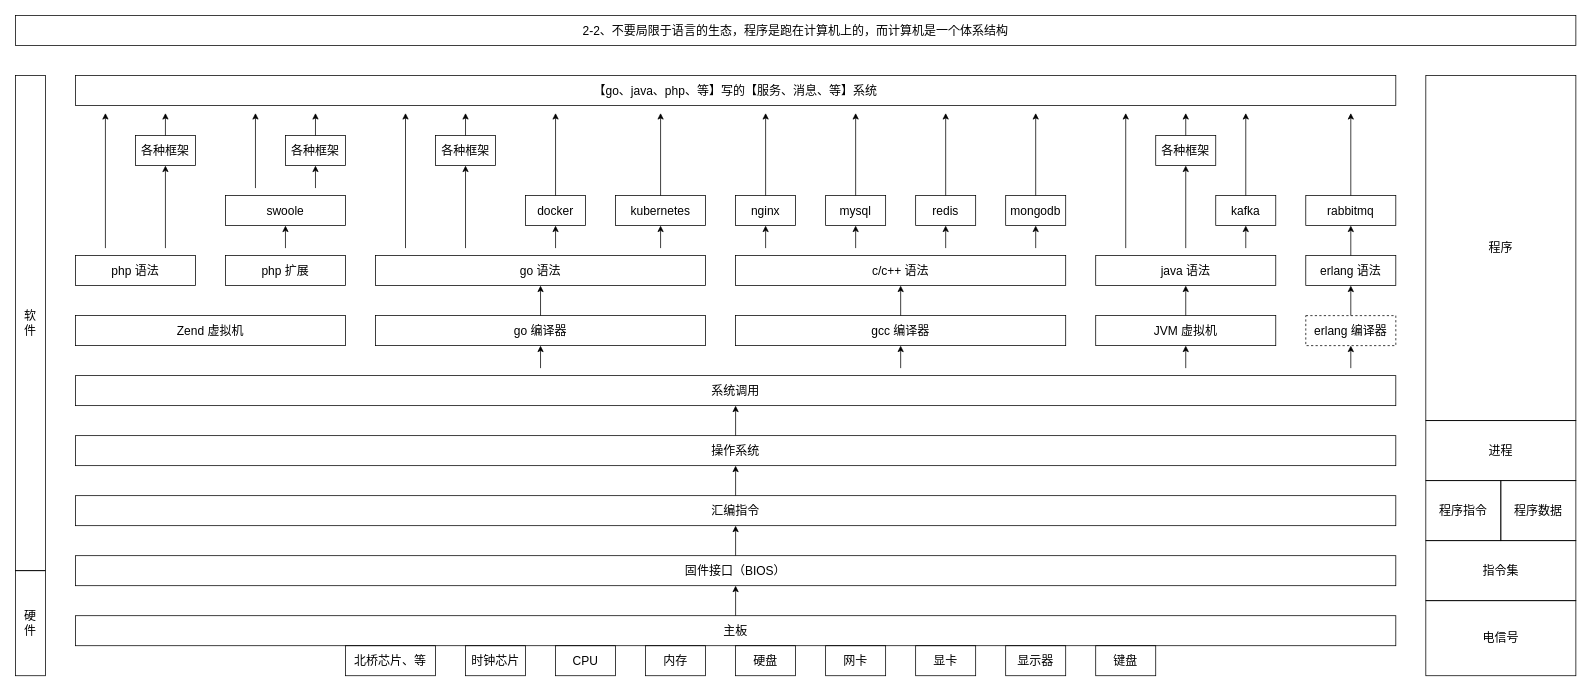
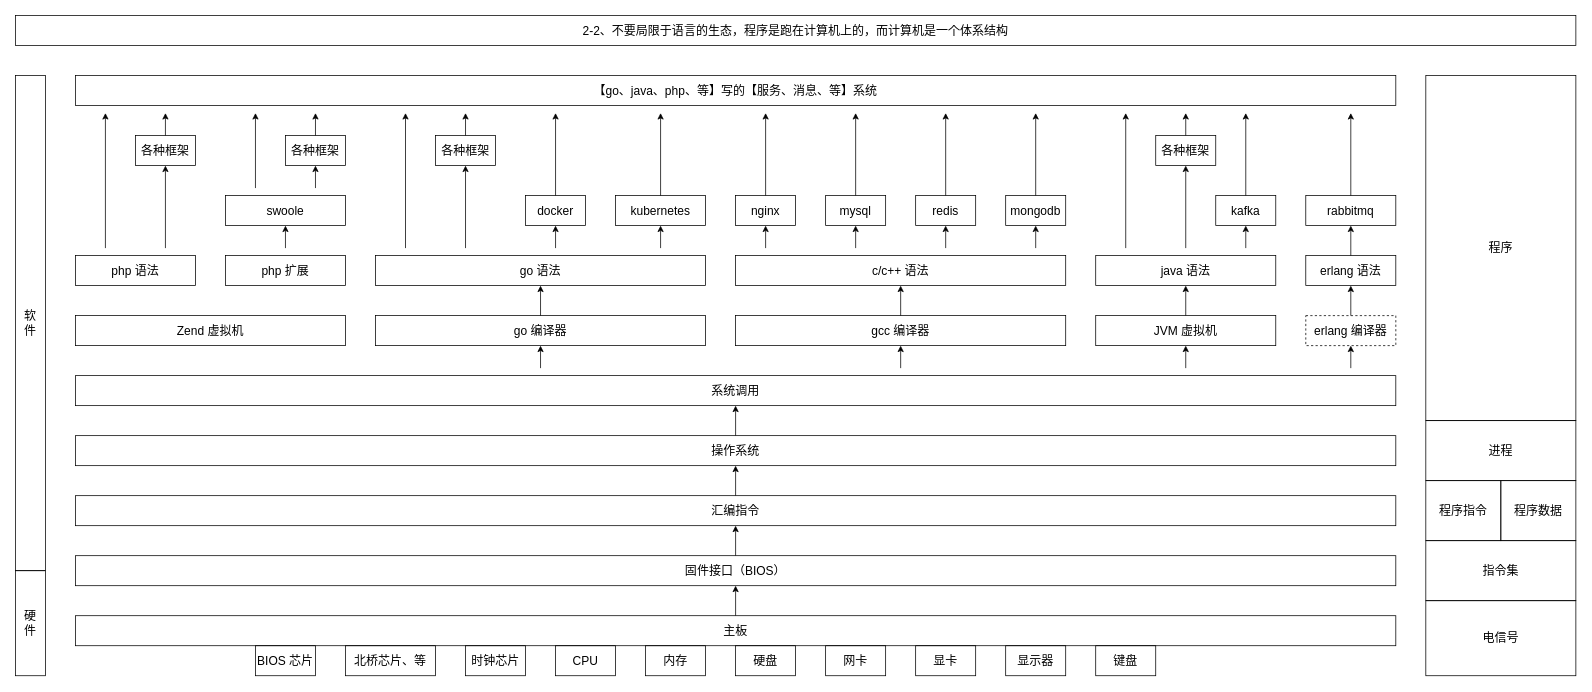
node "BIOS 芯片": added
